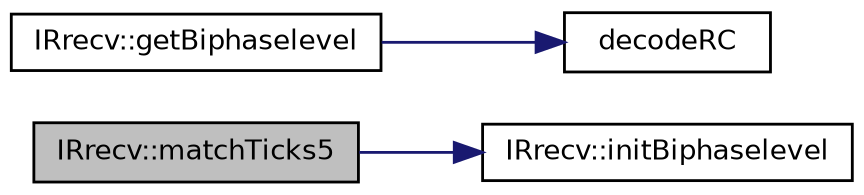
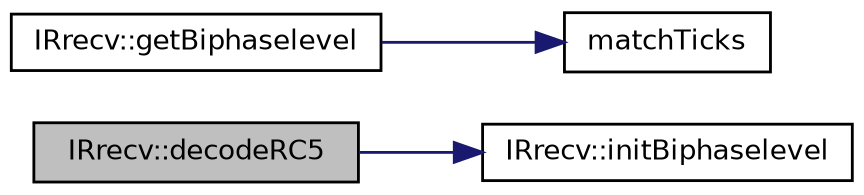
node "decodeRC": label "decodeRC" -> "matchTicks"
node "IRrecv::matchTicks5": label "IRrecv::matchTicks5" -> "IRrecv::decodeRC5"
